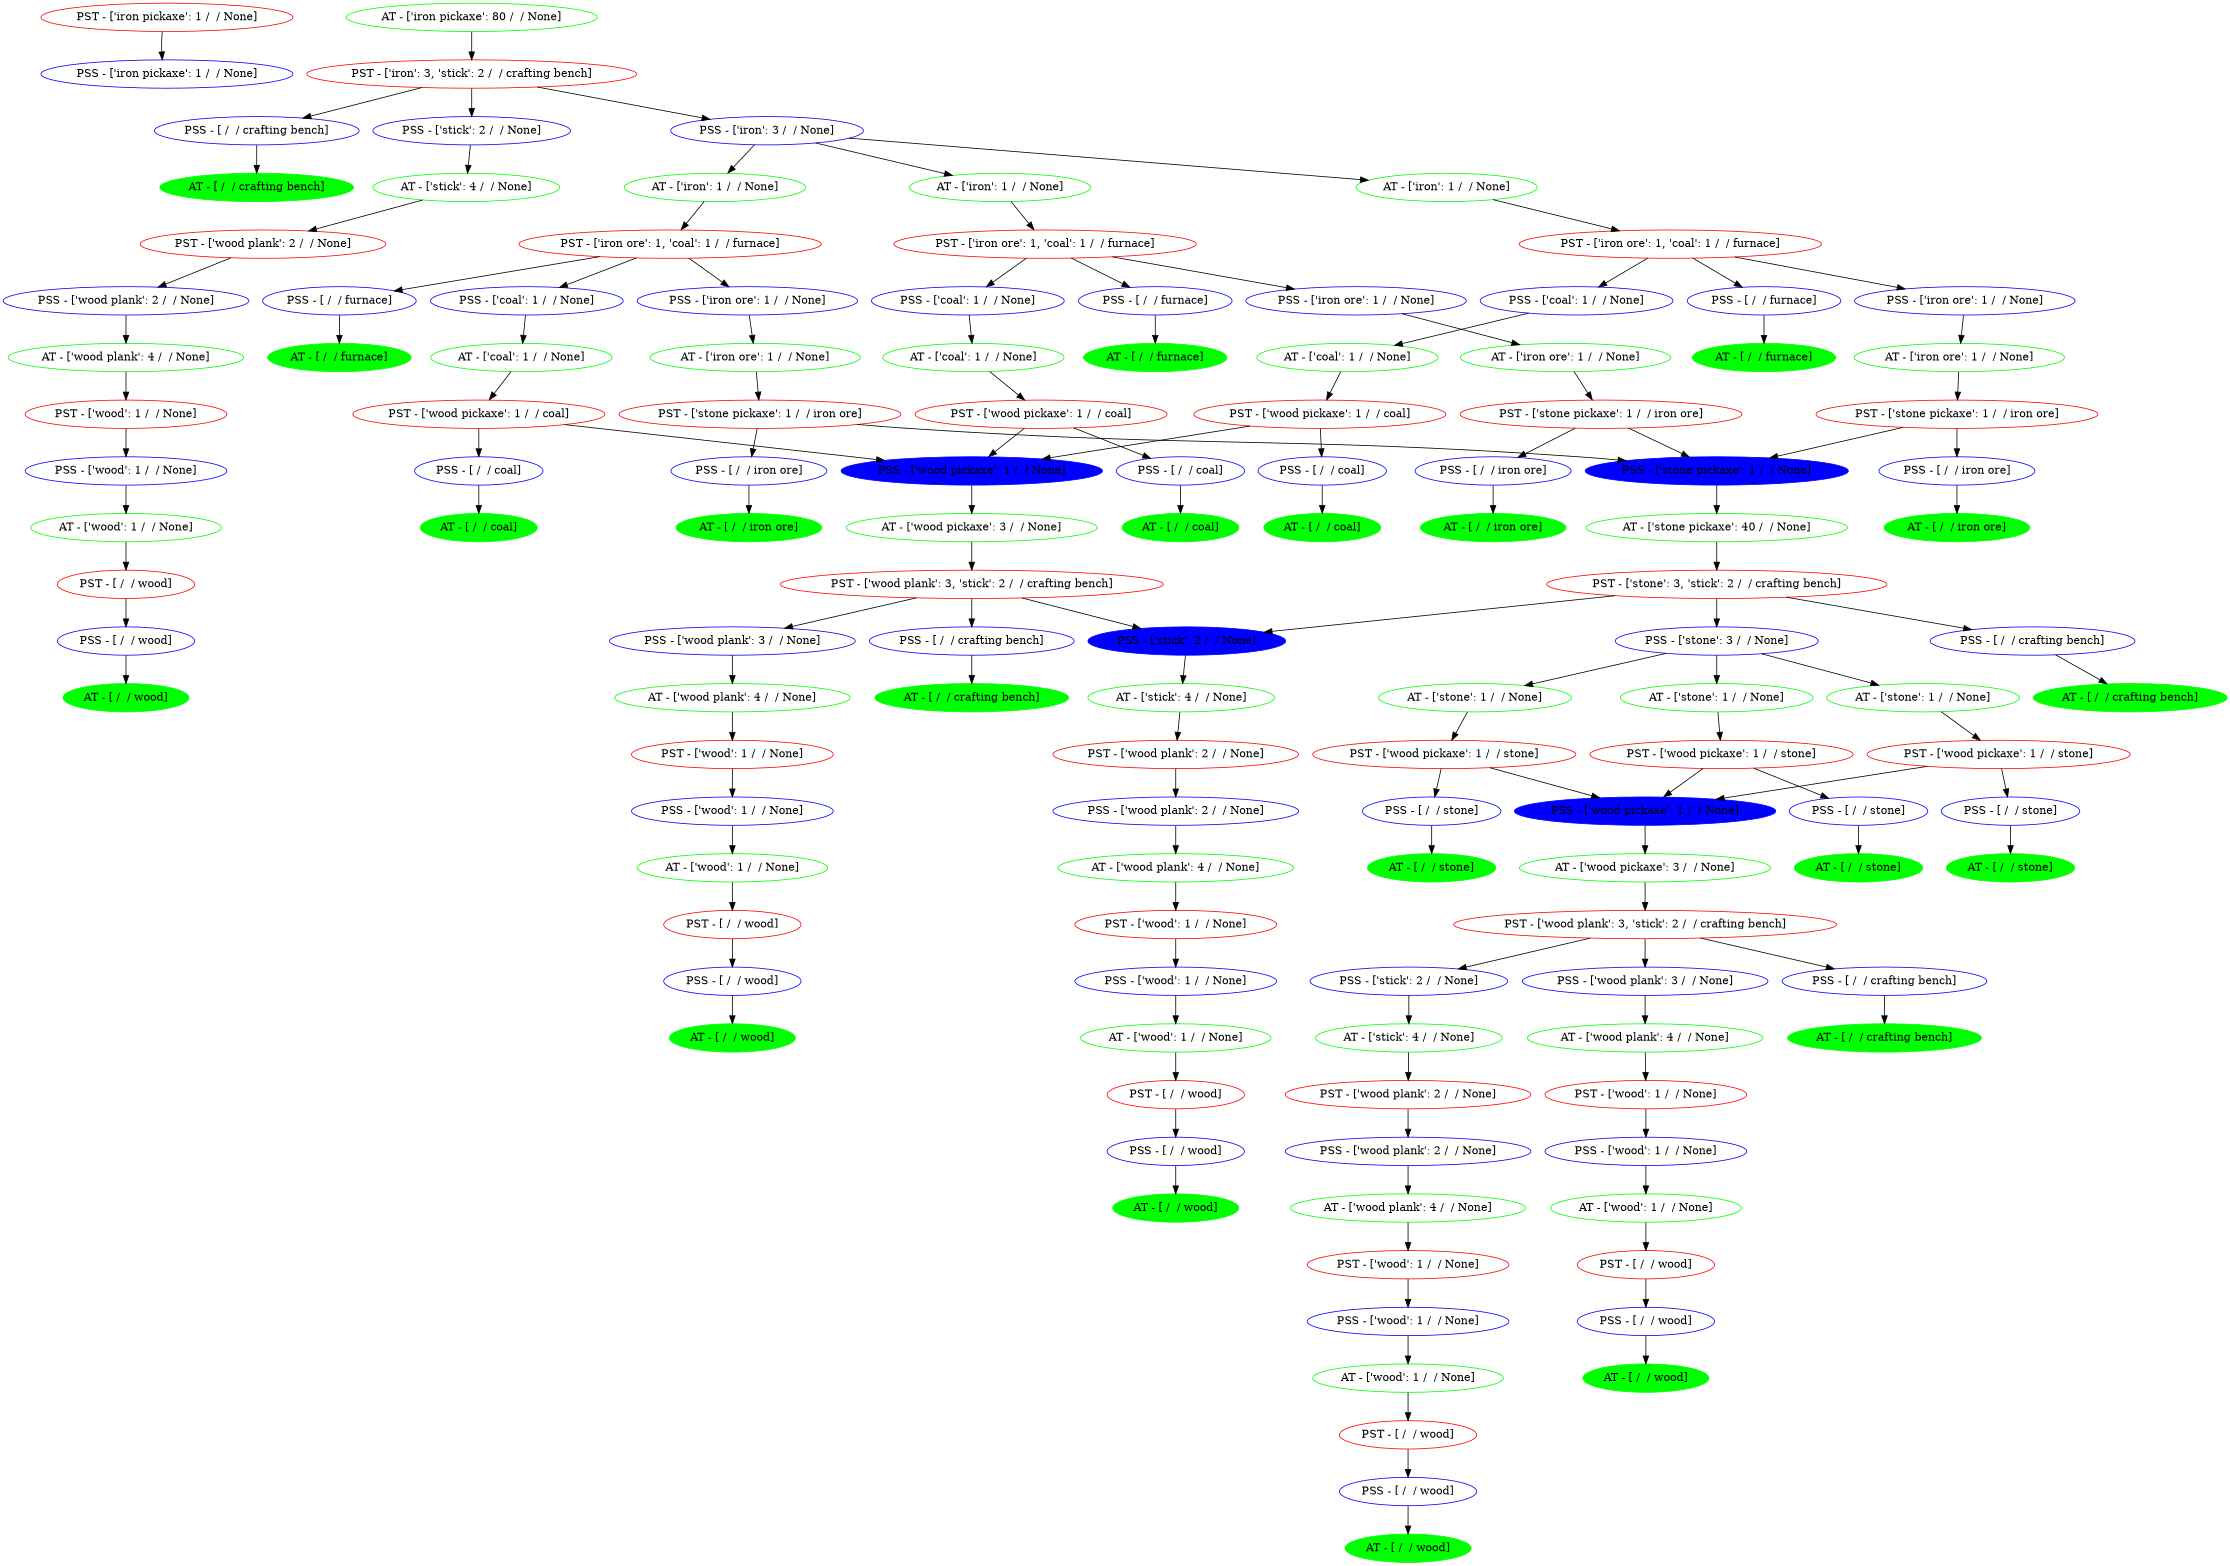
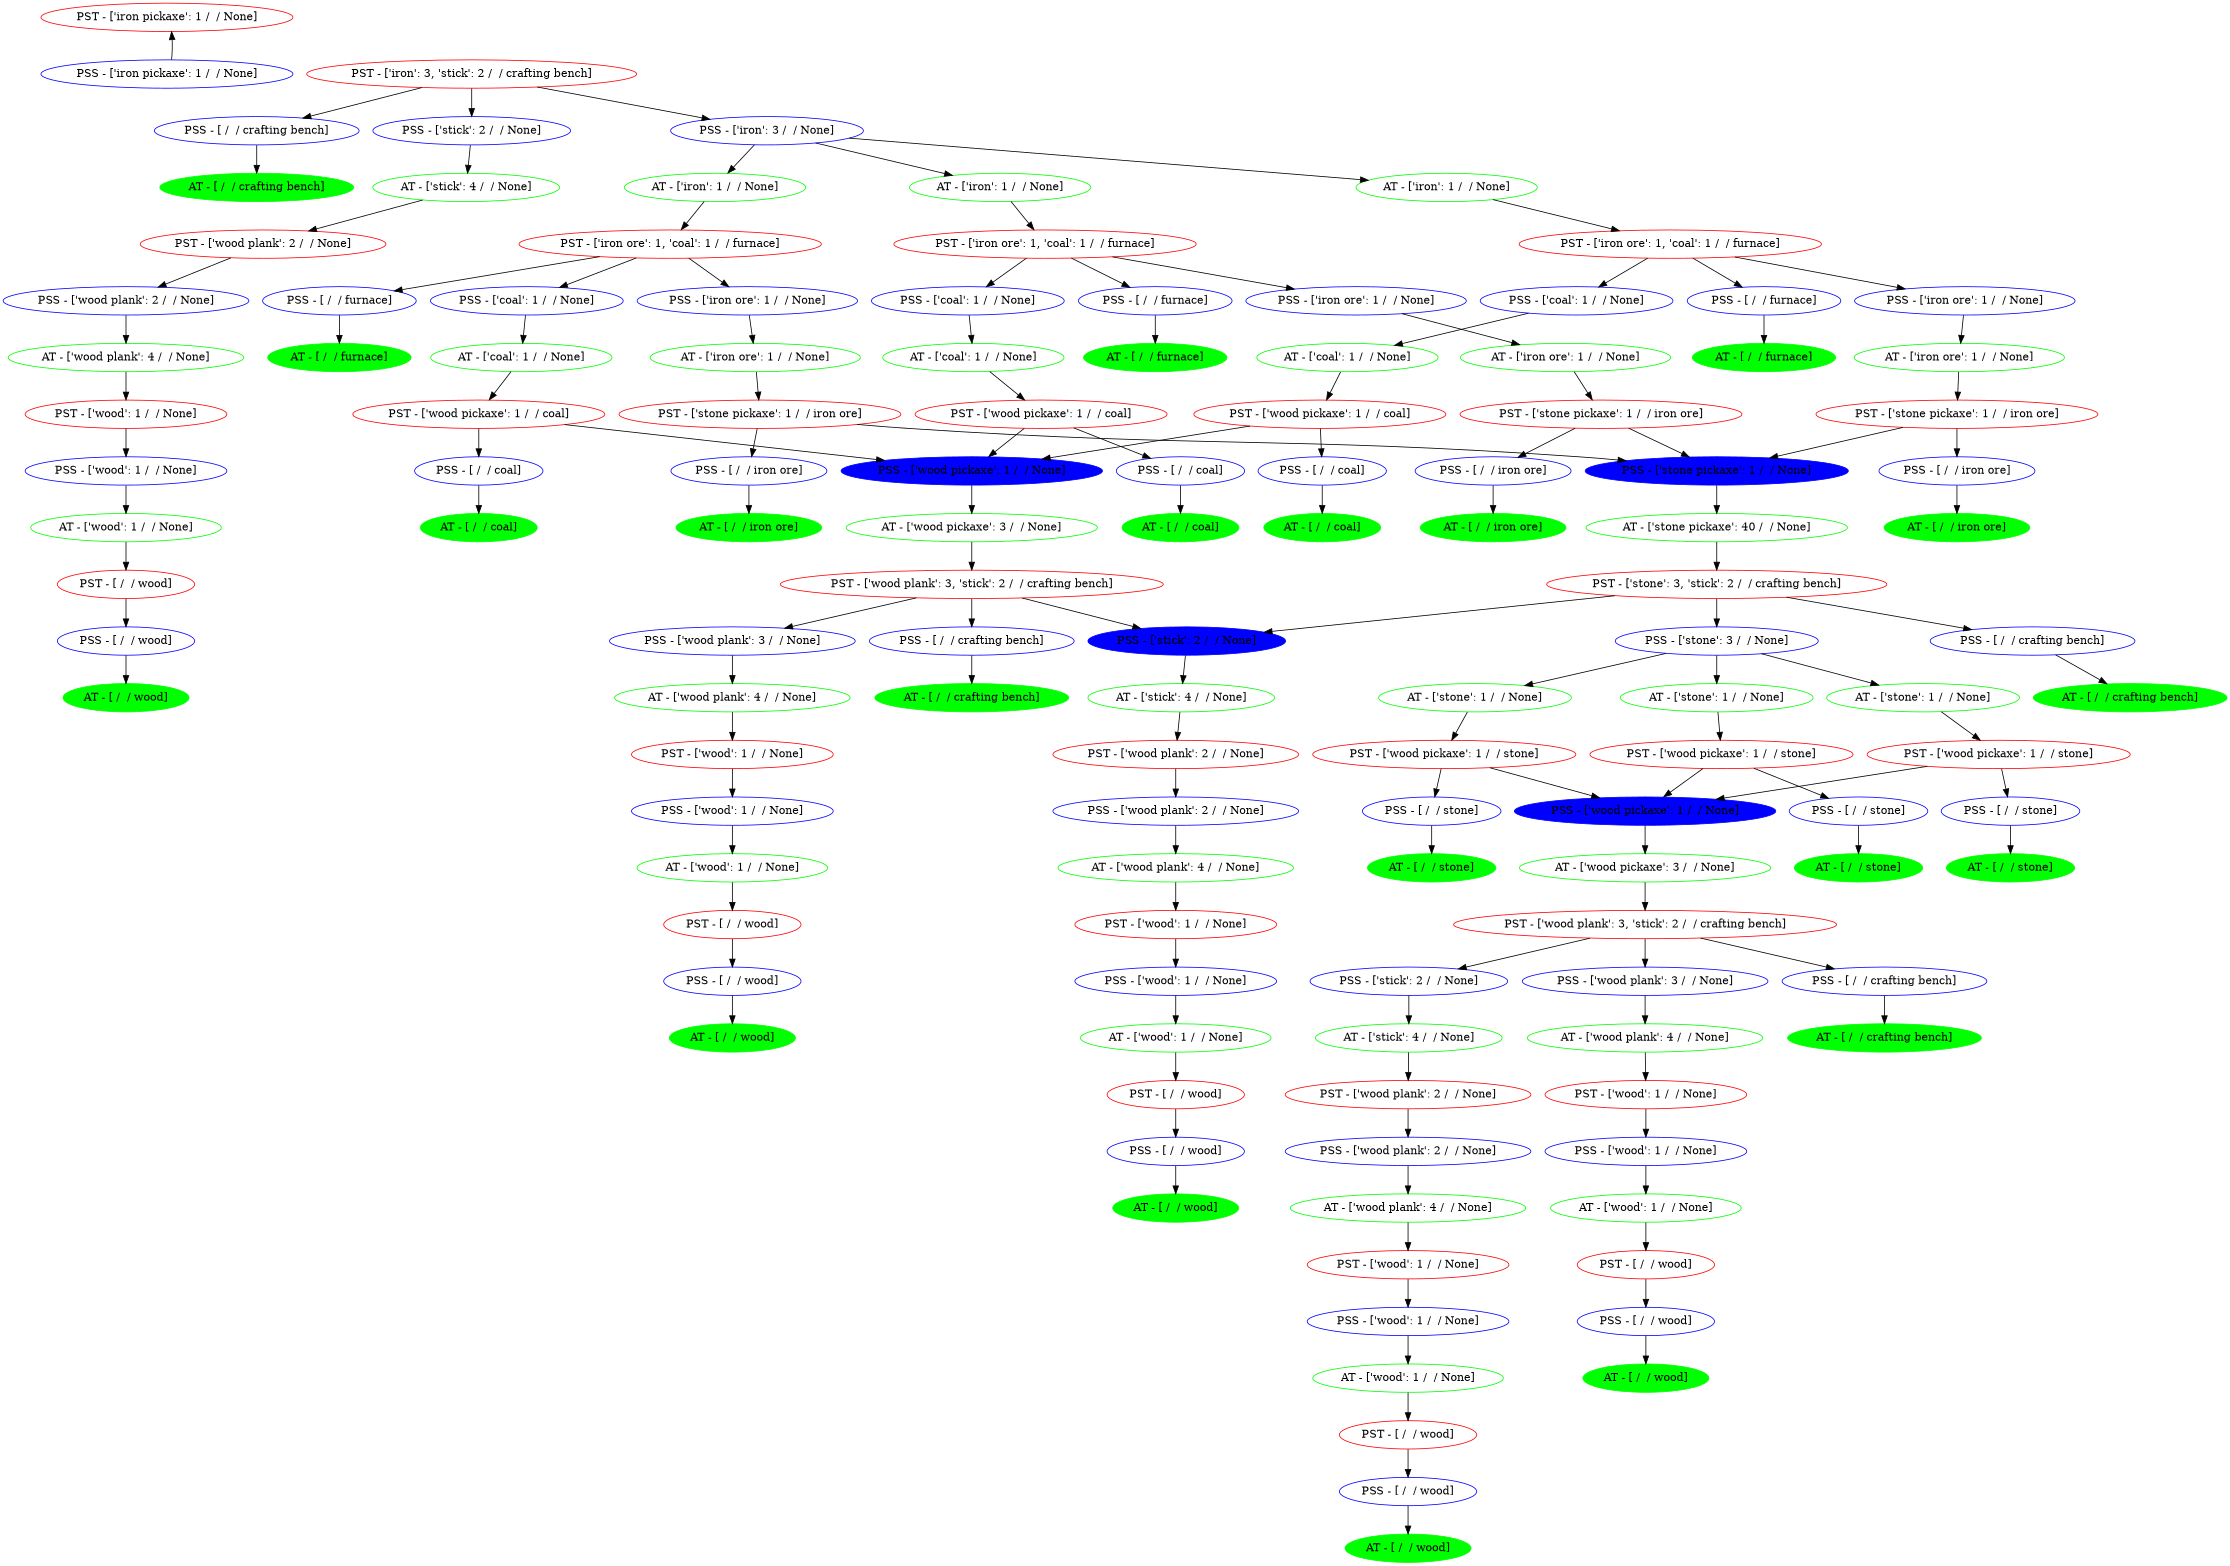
node "AT - ['iron pickaxe': 80 /  / None]": removed
edge "PST - ['iron pickaxe': 1 /  / None]" -> "PSS - ['iron pickaxe': 1 /  / None]": reversed
